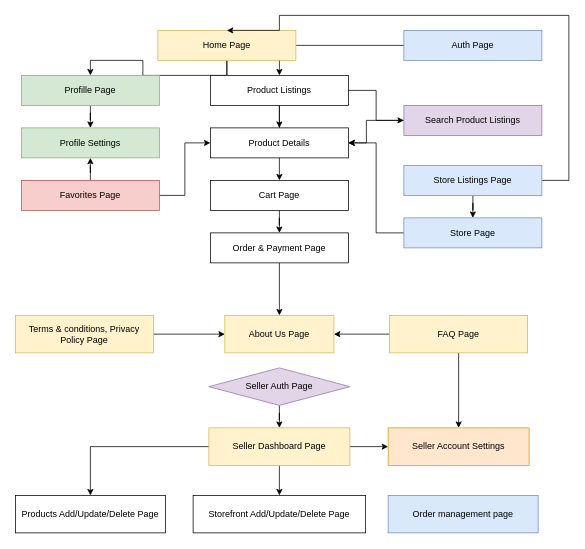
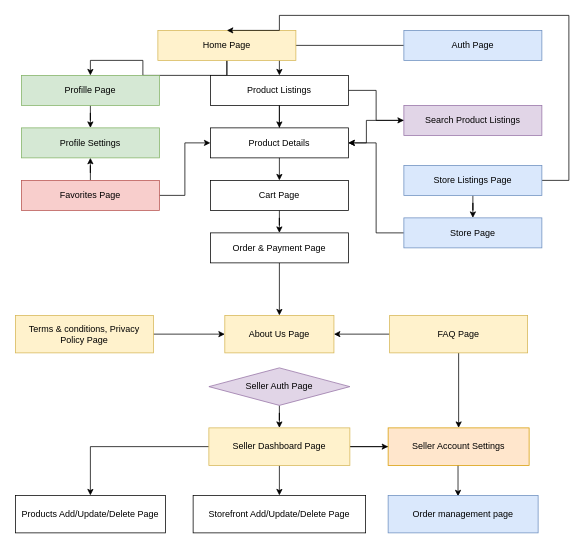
edge "Seller Dashboard Page" -> "Order management page": added
